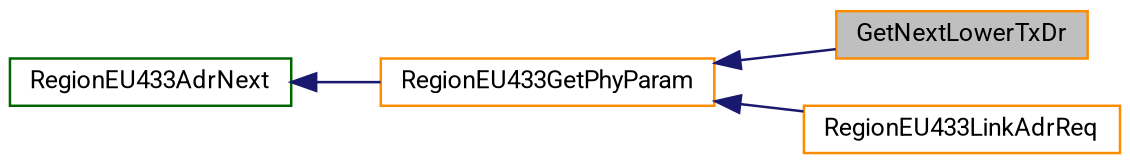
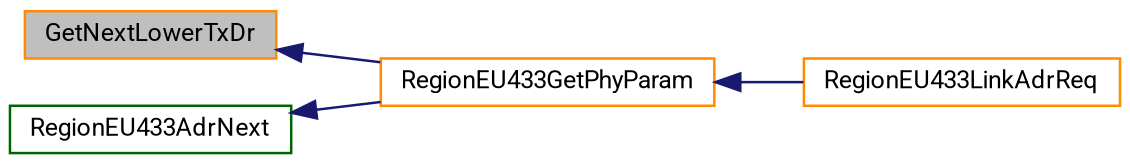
edge "GetNextLowerTxDr" -> "RegionEU433GetPhyParam": reversed
